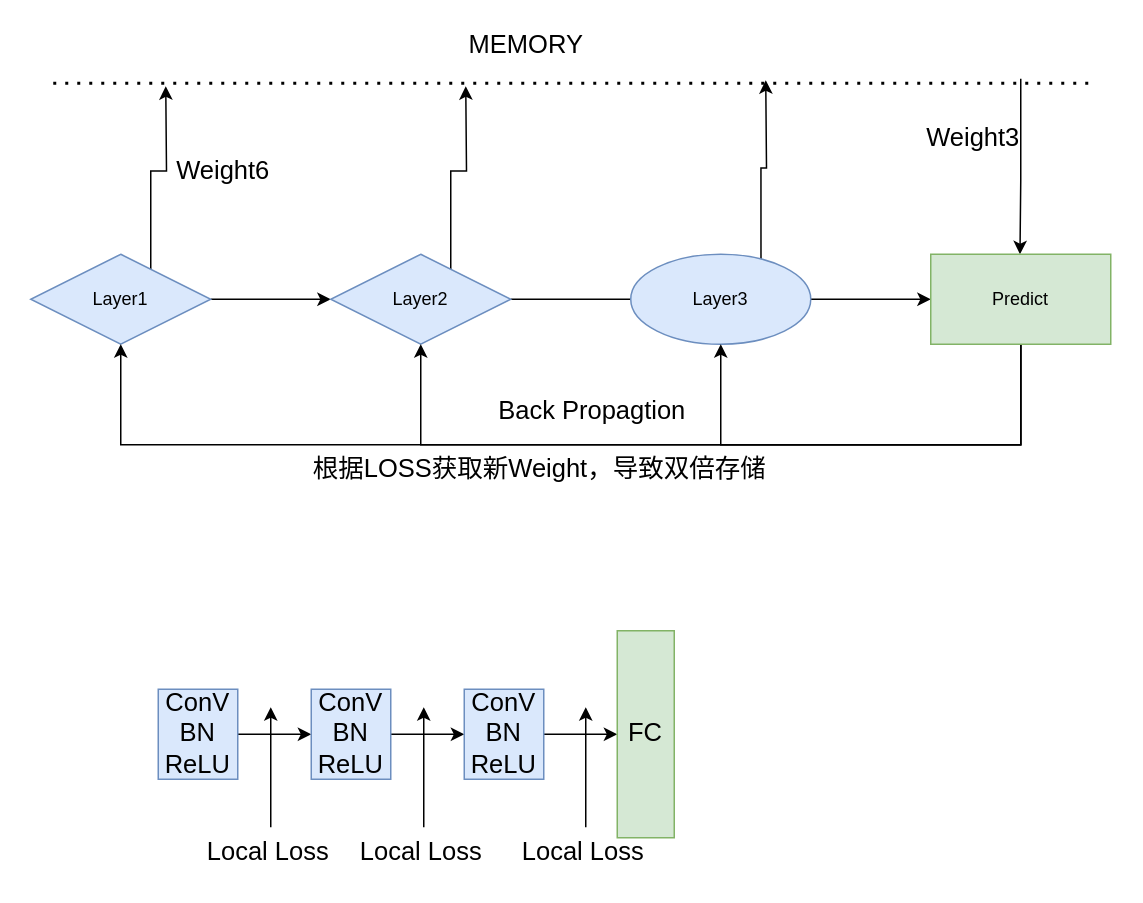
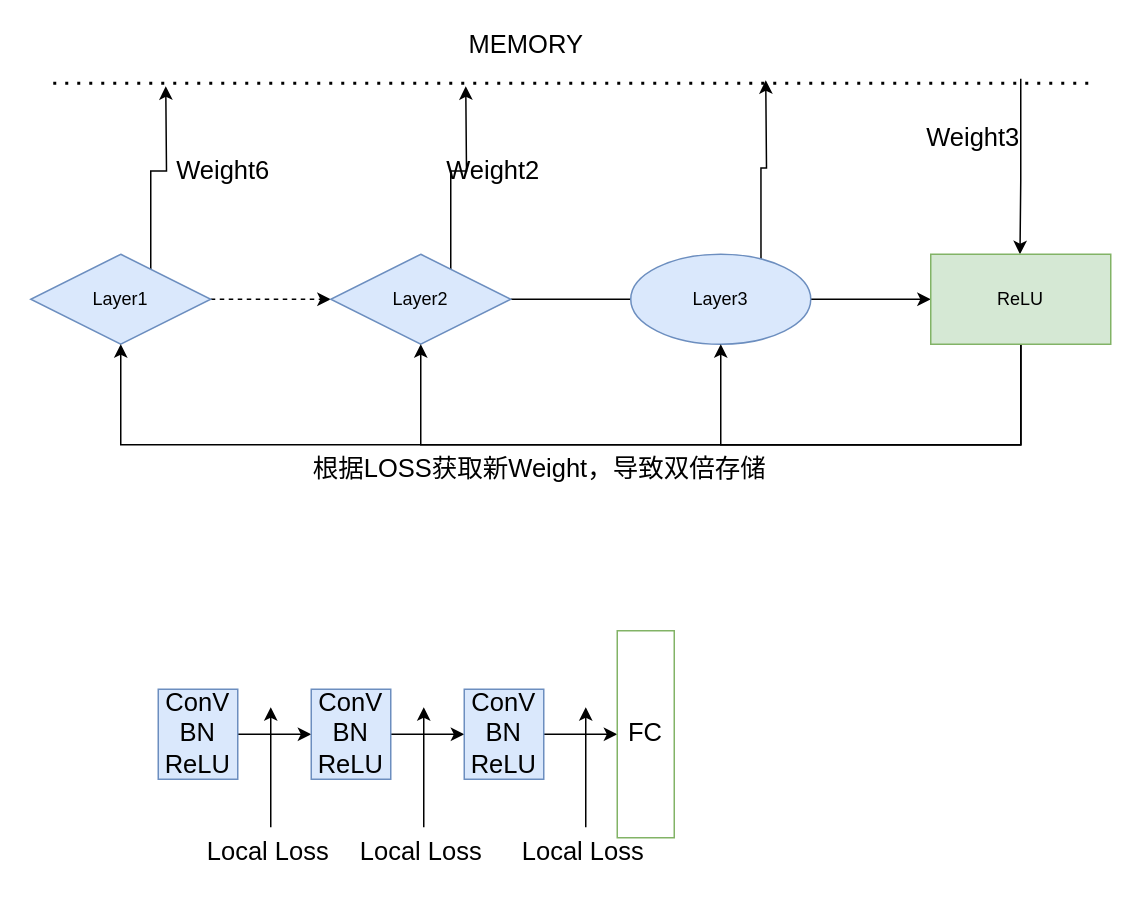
node "Weight2": added
edge "Layer1" -> "Layer2": style solid -> dashed
node "Predict": label "Predict" -> "ReLU"
node "Back Propagtion": removed
node "FC": fillcolor #d5e8d4 -> #ffffff
